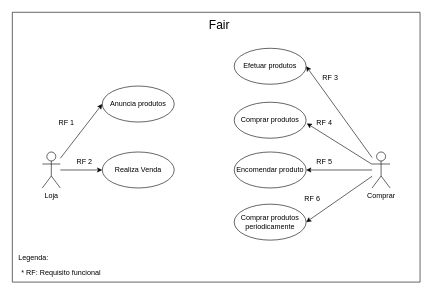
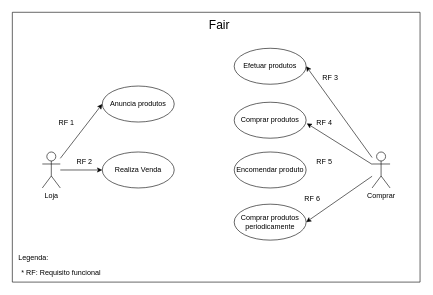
edge "Comprar" -> "Encomendar produto": removed
